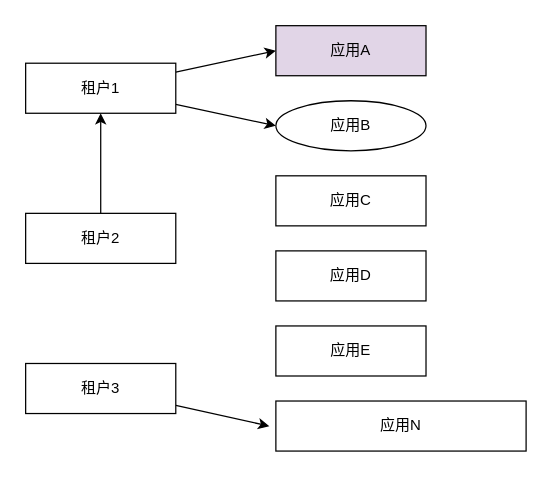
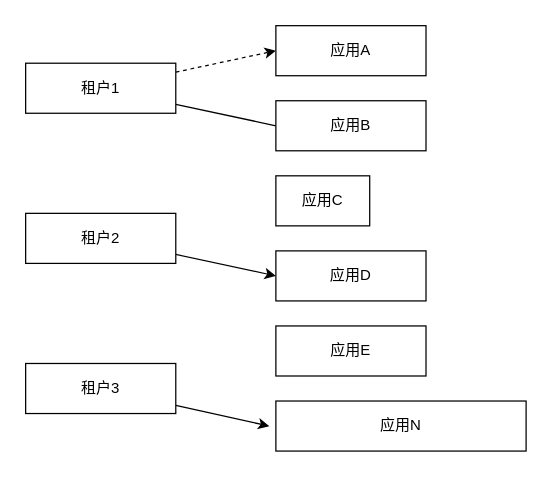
node "应用A": fillcolor #e1d5e7 -> #ffffff
edge "租户1" -> "应用A": style solid -> dashed
edge "租户1" -> "应用B": arrowhead classic -> none
node "应用B": shape ellipse -> rectangle
edge "租户2" -> "租户1": now "租户2" -> "应用D"
node "应用C": size 150x50 -> 94x50
